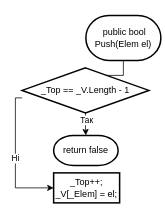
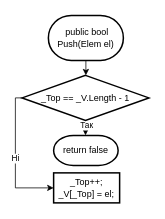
node "public bool Push(Elem el)": moved (123, 38) -> (86, 38)
node "_Top == _V.Length - 1": moved (86, 90) -> (86, 98)
node "_Top++; _V[_Elem] = el;": label "_Top++; _V[_Elem] = el;" -> "_Top++; _V[_Top] = el;"
